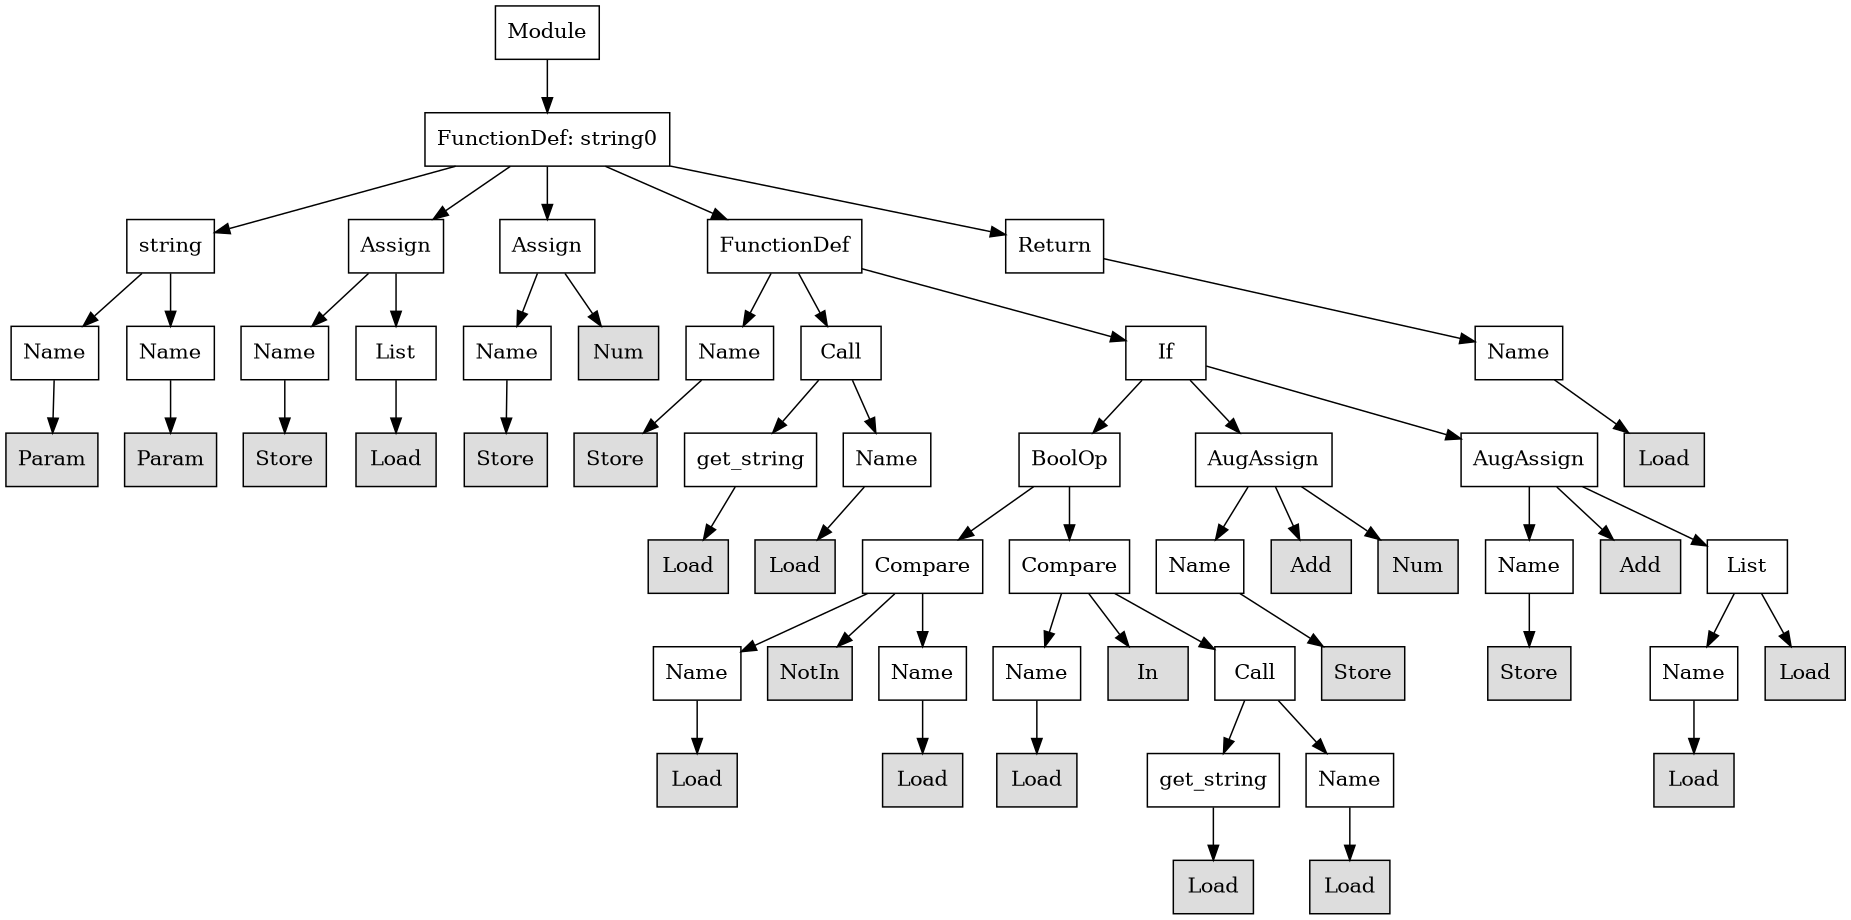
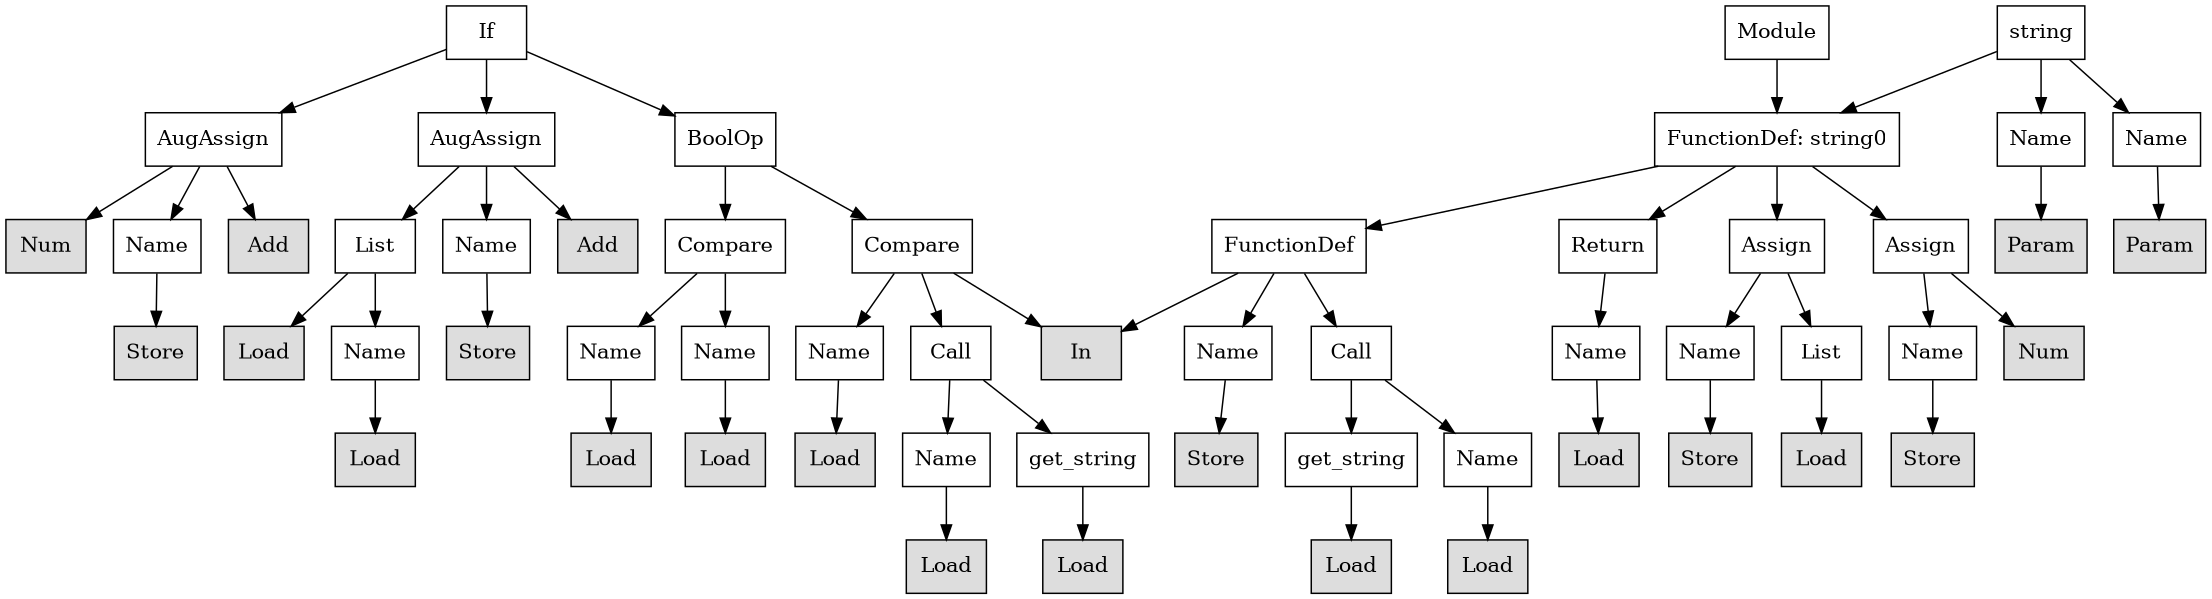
edge "FunctionDef: string0" -> "string": reversed
edge "FunctionDef" -> "If": now "FunctionDef" -> "In"
node "NotIn": removed
